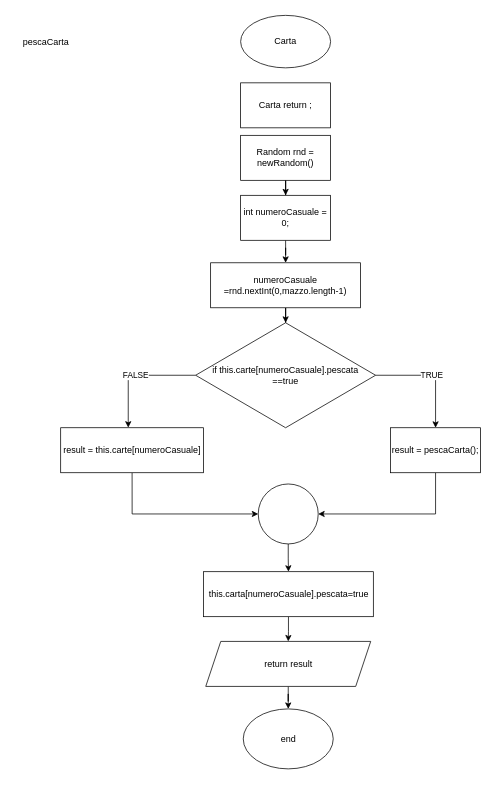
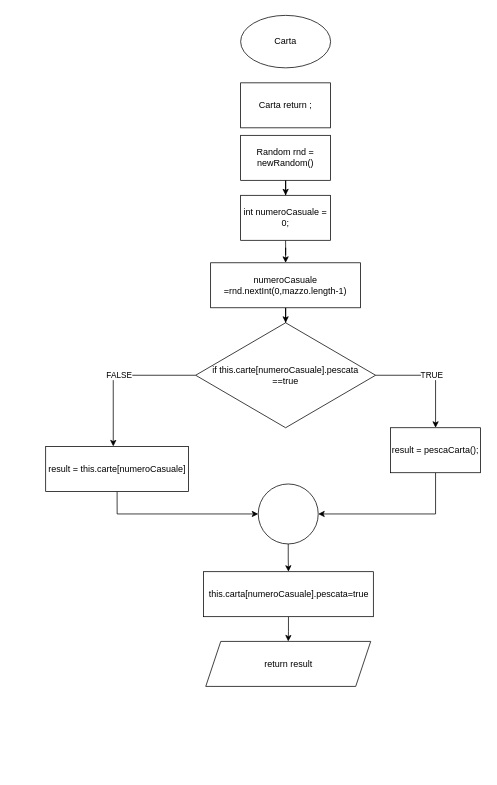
node "pescaCarta": removed
node "result = this.carte[numeroCasuale]": moved (132, 450) -> (117, 469)
edge "return result" -> "end": removed
node "end": removed
